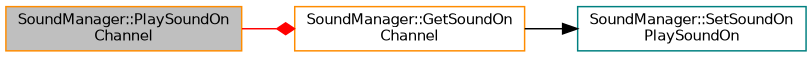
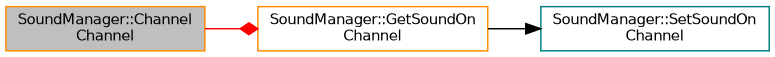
node "SoundManager::PlaySoundOn Channel": label "SoundManager::PlaySoundOn Channel" -> "SoundManager::Channel Channel"
node "SoundManager::SetSoundOn PlaySoundOn": label "SoundManager::SetSoundOn PlaySoundOn" -> "SoundManager::SetSoundOn Channel"
